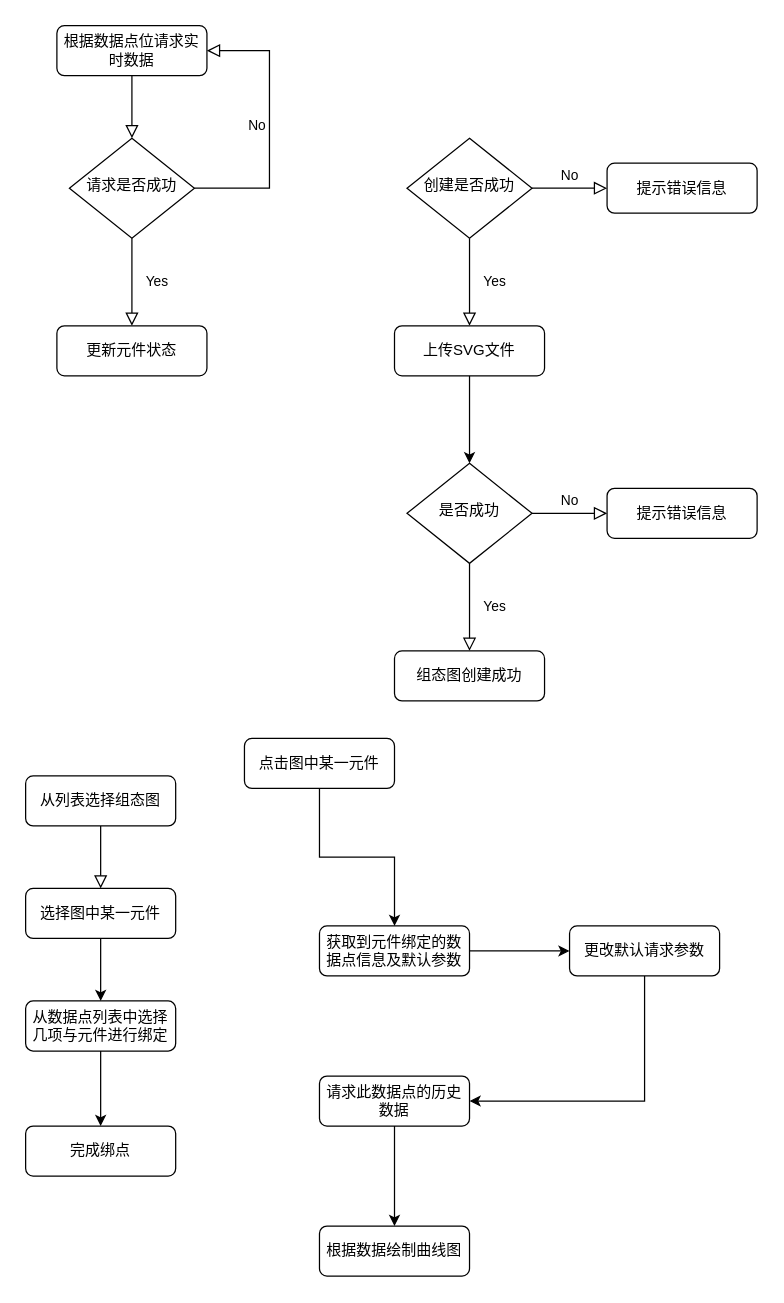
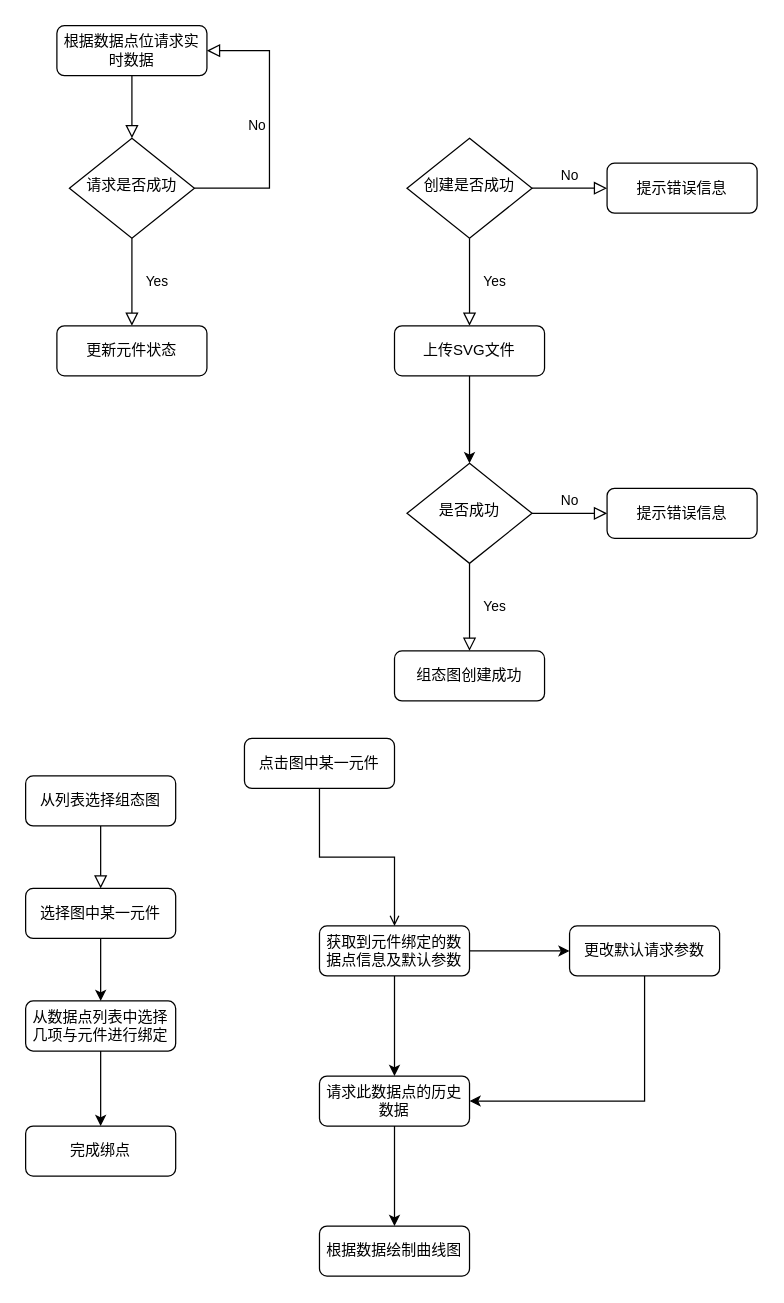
edge "点击图中某一元件" -> "获取到元件绑定的数据点信息及默认参数": arrowhead classic -> open
edge "获取到元件绑定的数据点信息及默认参数" -> "请求此数据点的历史数据": added
